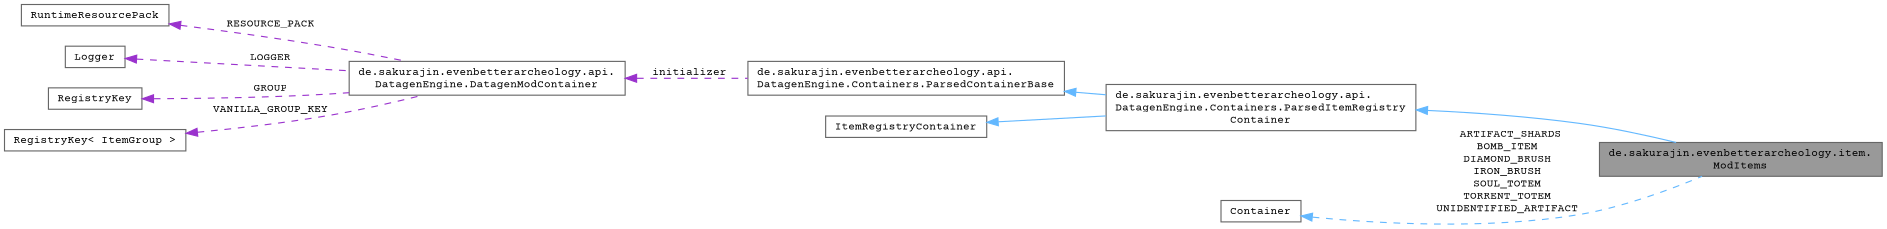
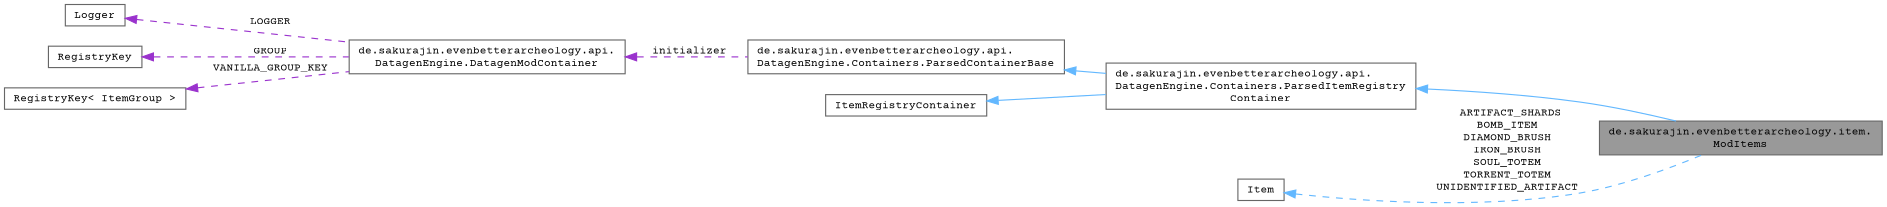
node "RuntimeResourcePack": removed
node "Container": label "Container" -> "Item"
